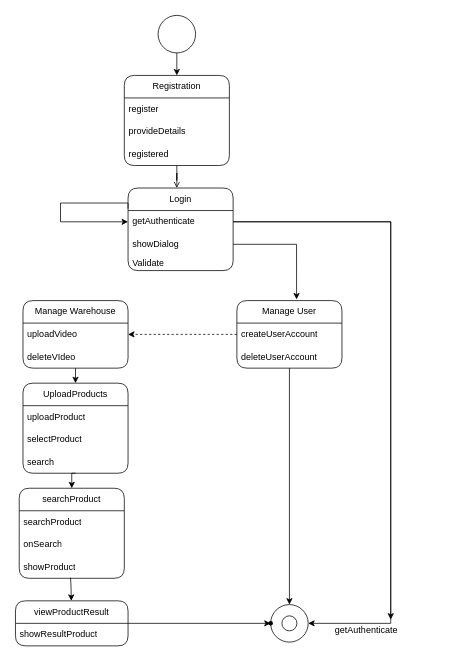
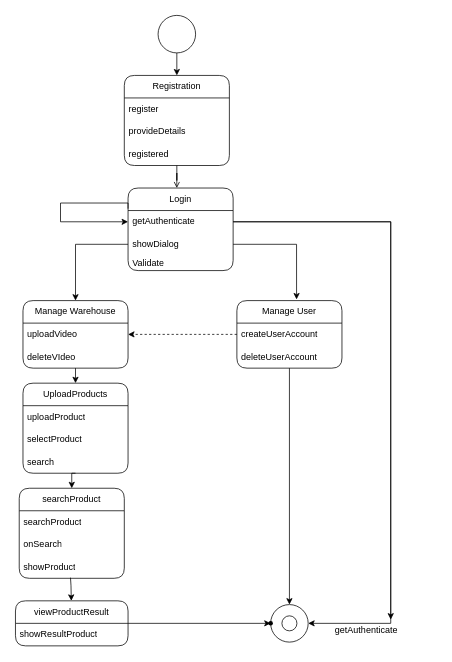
edge "showDialog" -> "Manage Warehouse": added
